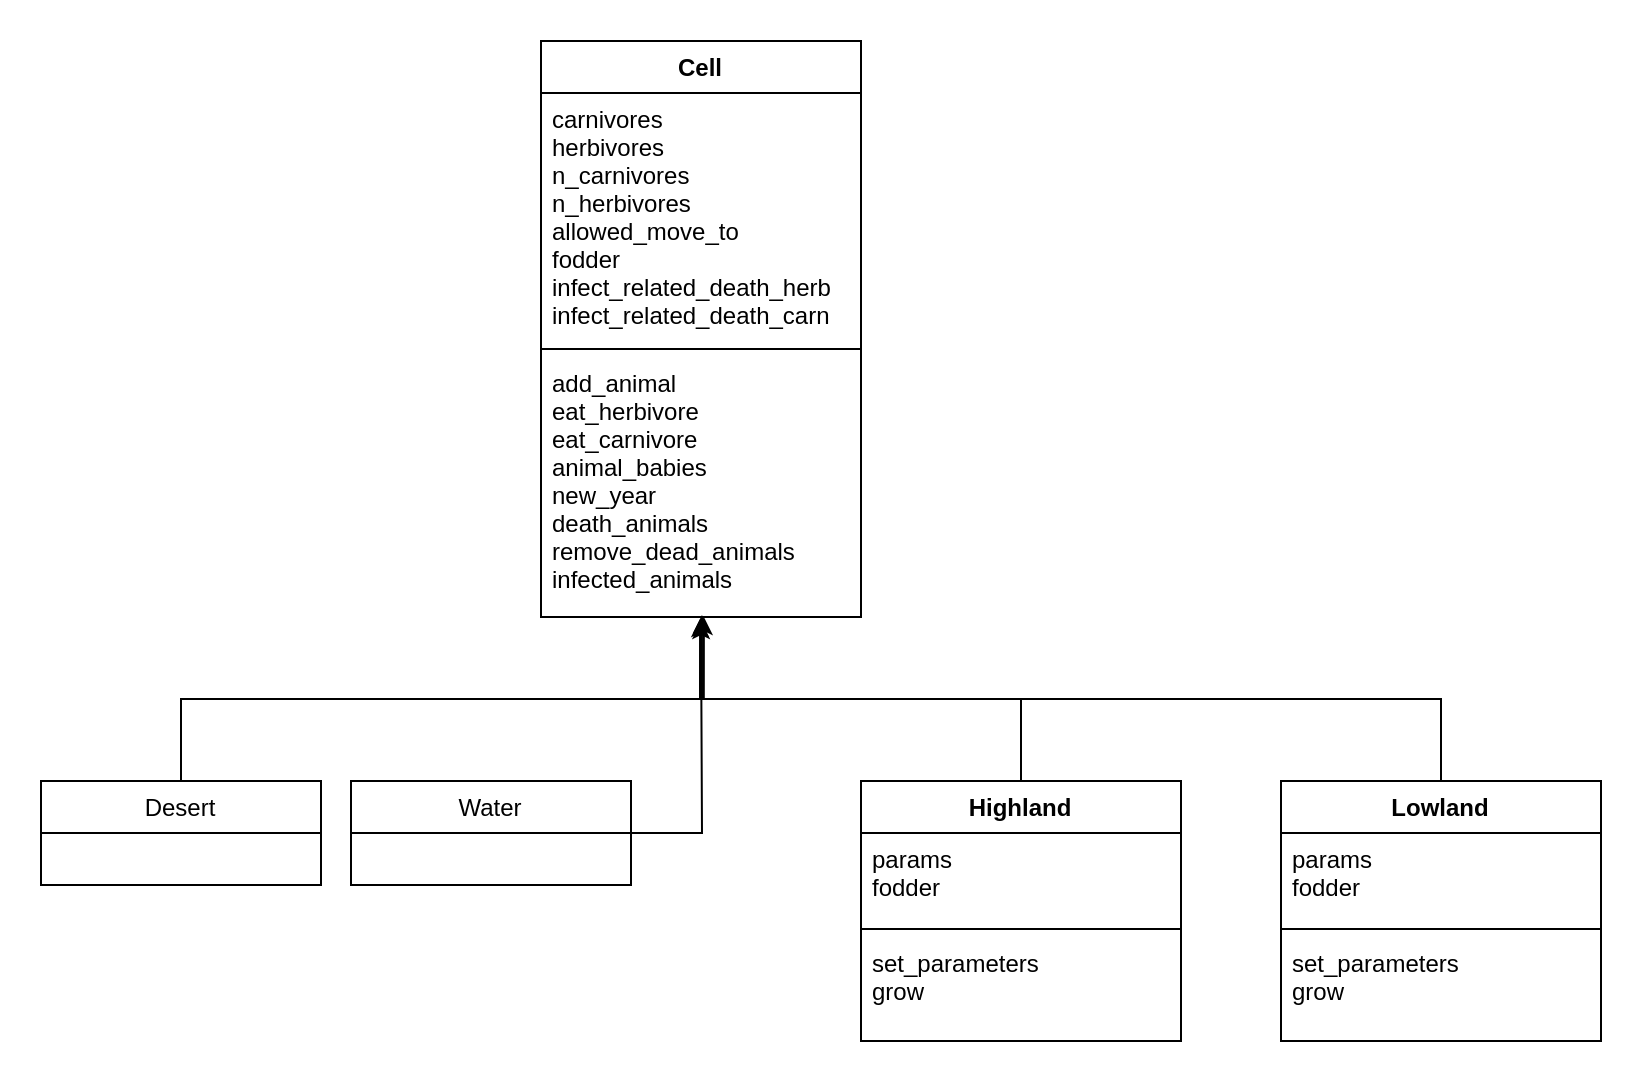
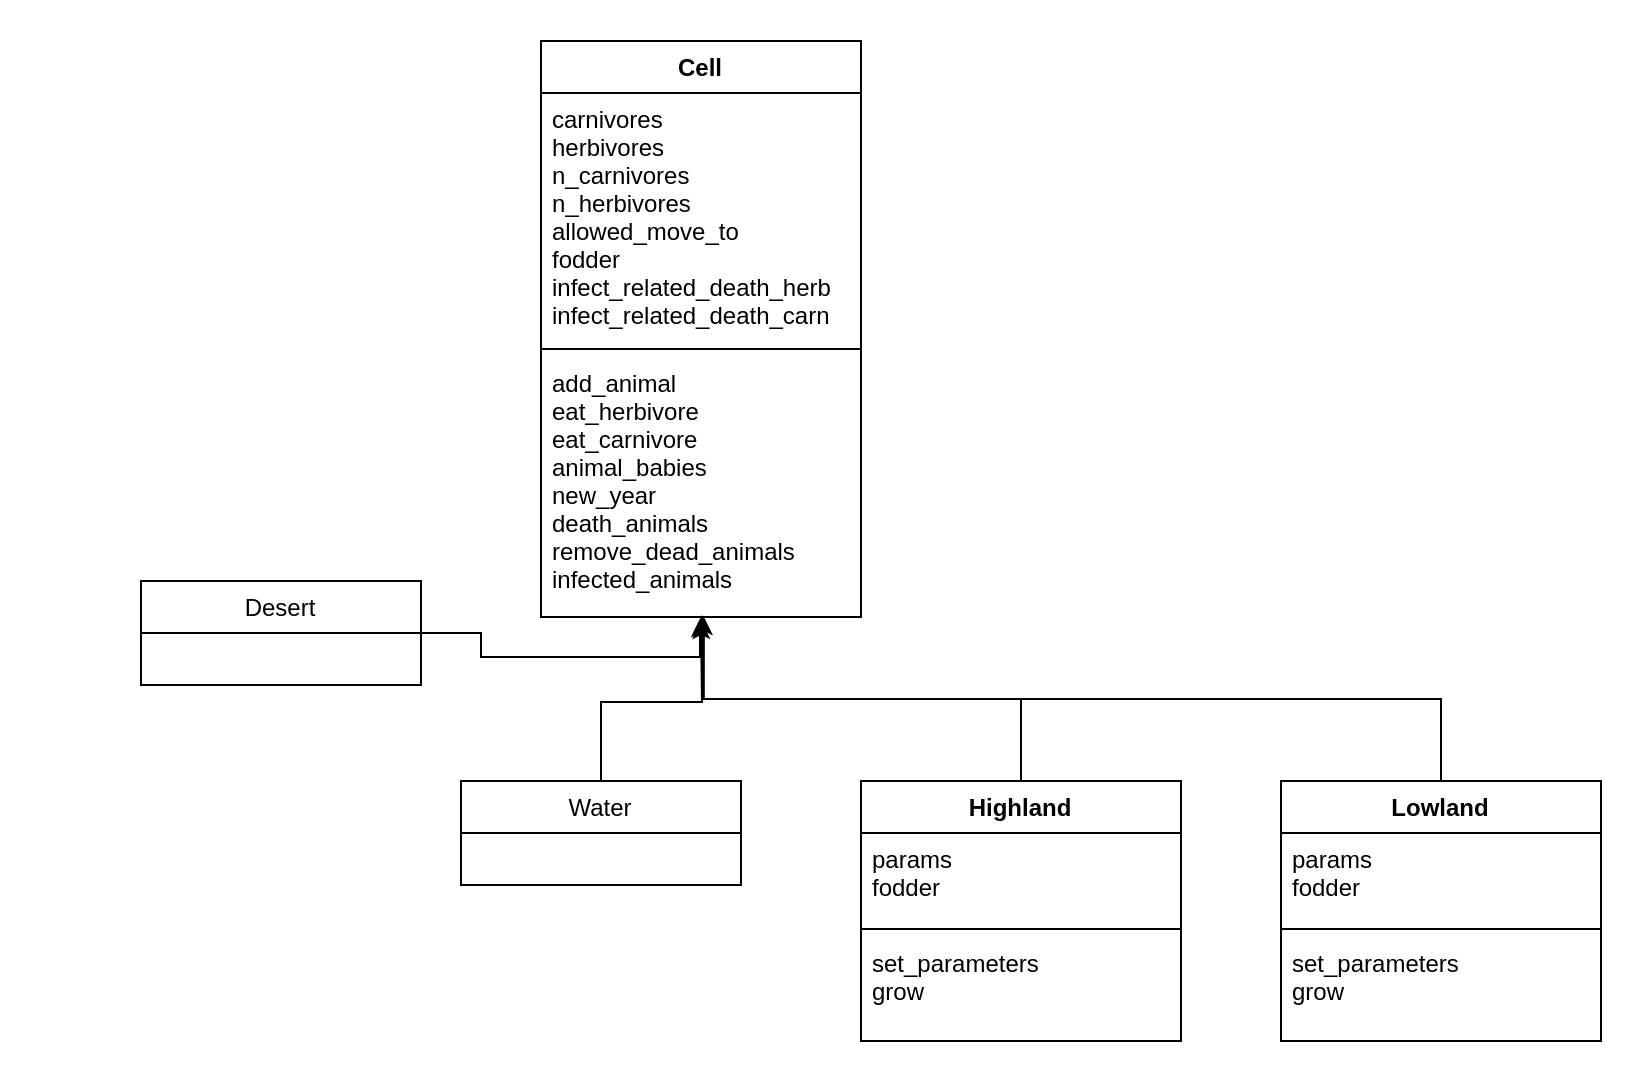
node "Desert": moved (181, 833) -> (281, 633)
node "Water": moved (491, 833) -> (601, 833)
